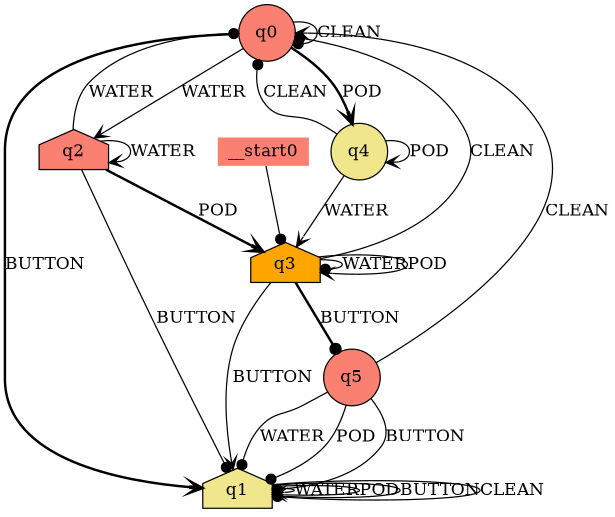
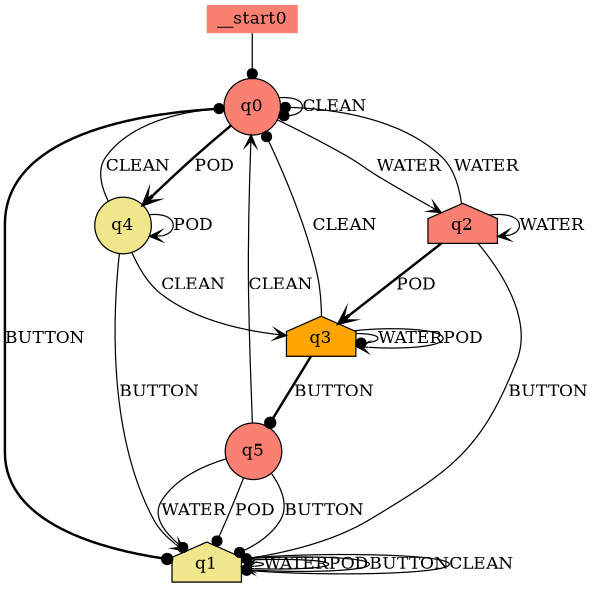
edge "__start0" -> "q3": now "__start0" -> "q0"
edge "q4" -> "q3": label "WATER" -> "CLEAN"
edge "q0" -> "q1": arrowhead vee -> dot
edge "q3" -> "q1": now "q4" -> "q1"
